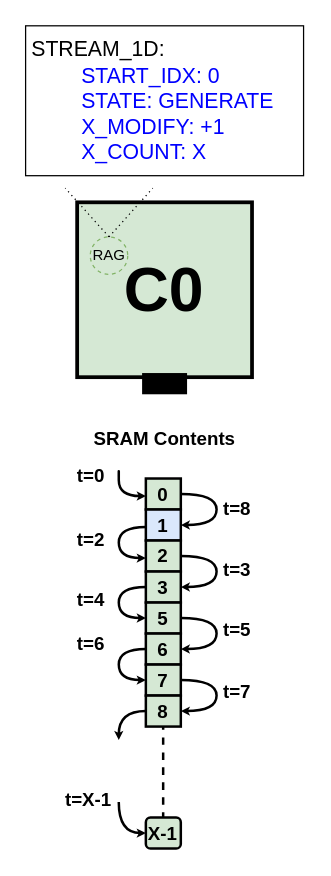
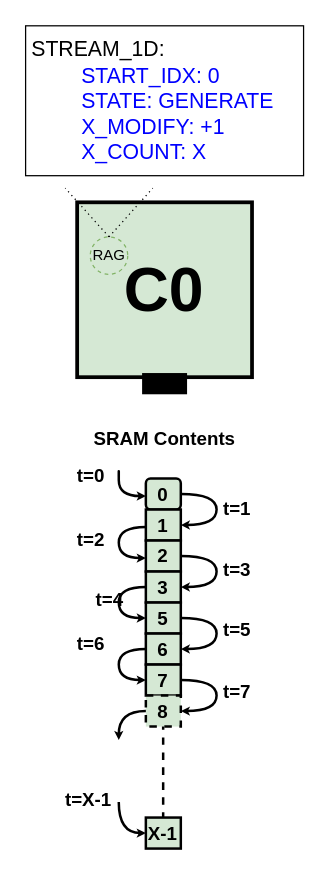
node "0": shape rectangle -> rounded rectangle
node "t=8": label "t=8" -> "t=1"
node "1": fillcolor #dae8fc -> #d5e8d4
node "t=4": moved (91, 600) -> (109, 600)
node "8": style solid -> dashed
node "X-1": shape rounded rectangle -> rectangle
